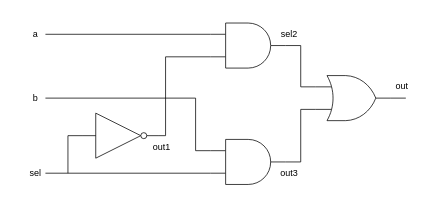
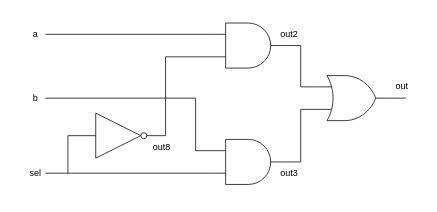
node "sel2": label "sel2" -> "out2"
node "out1": label "out1" -> "out8"
